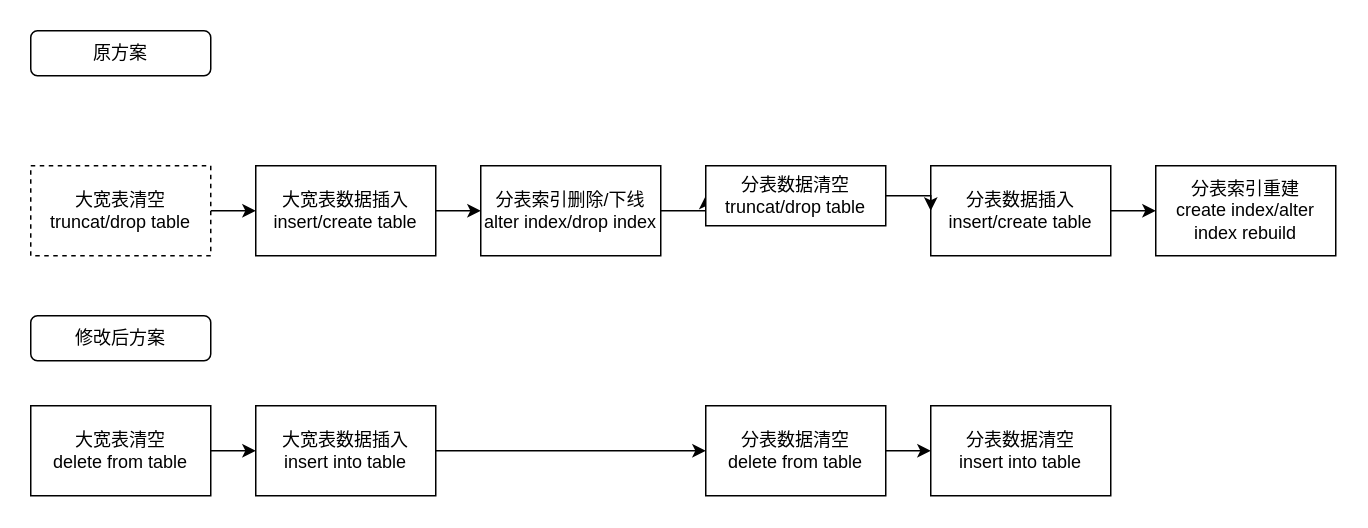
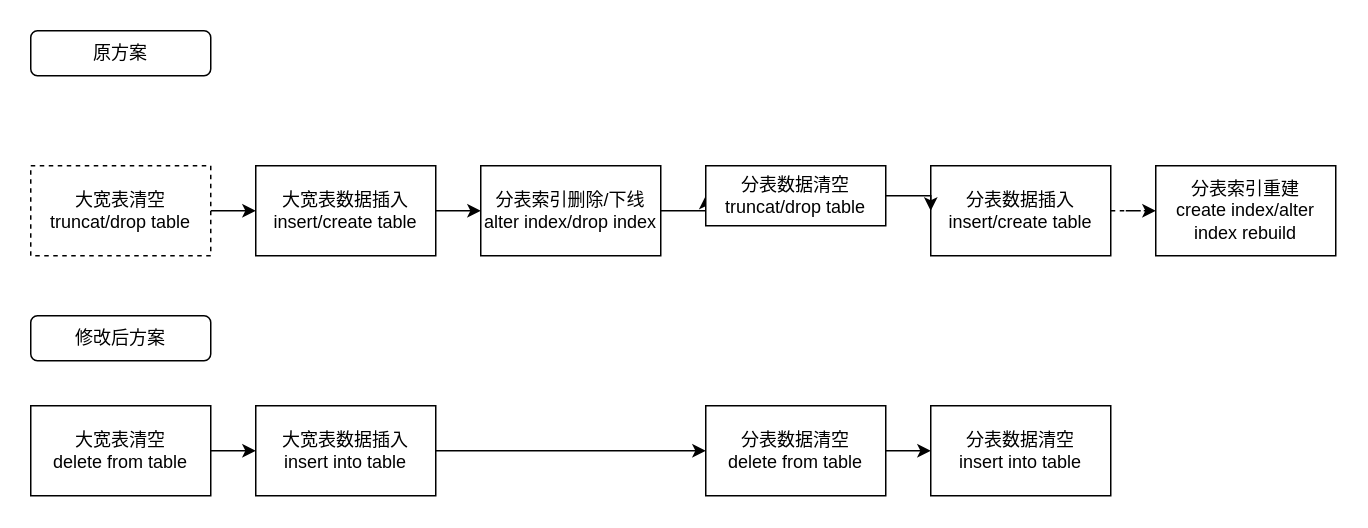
edge "分表数据插入 insert/create table" -> "分表索引重建 create index/alter index rebuild": style solid -> dashed
